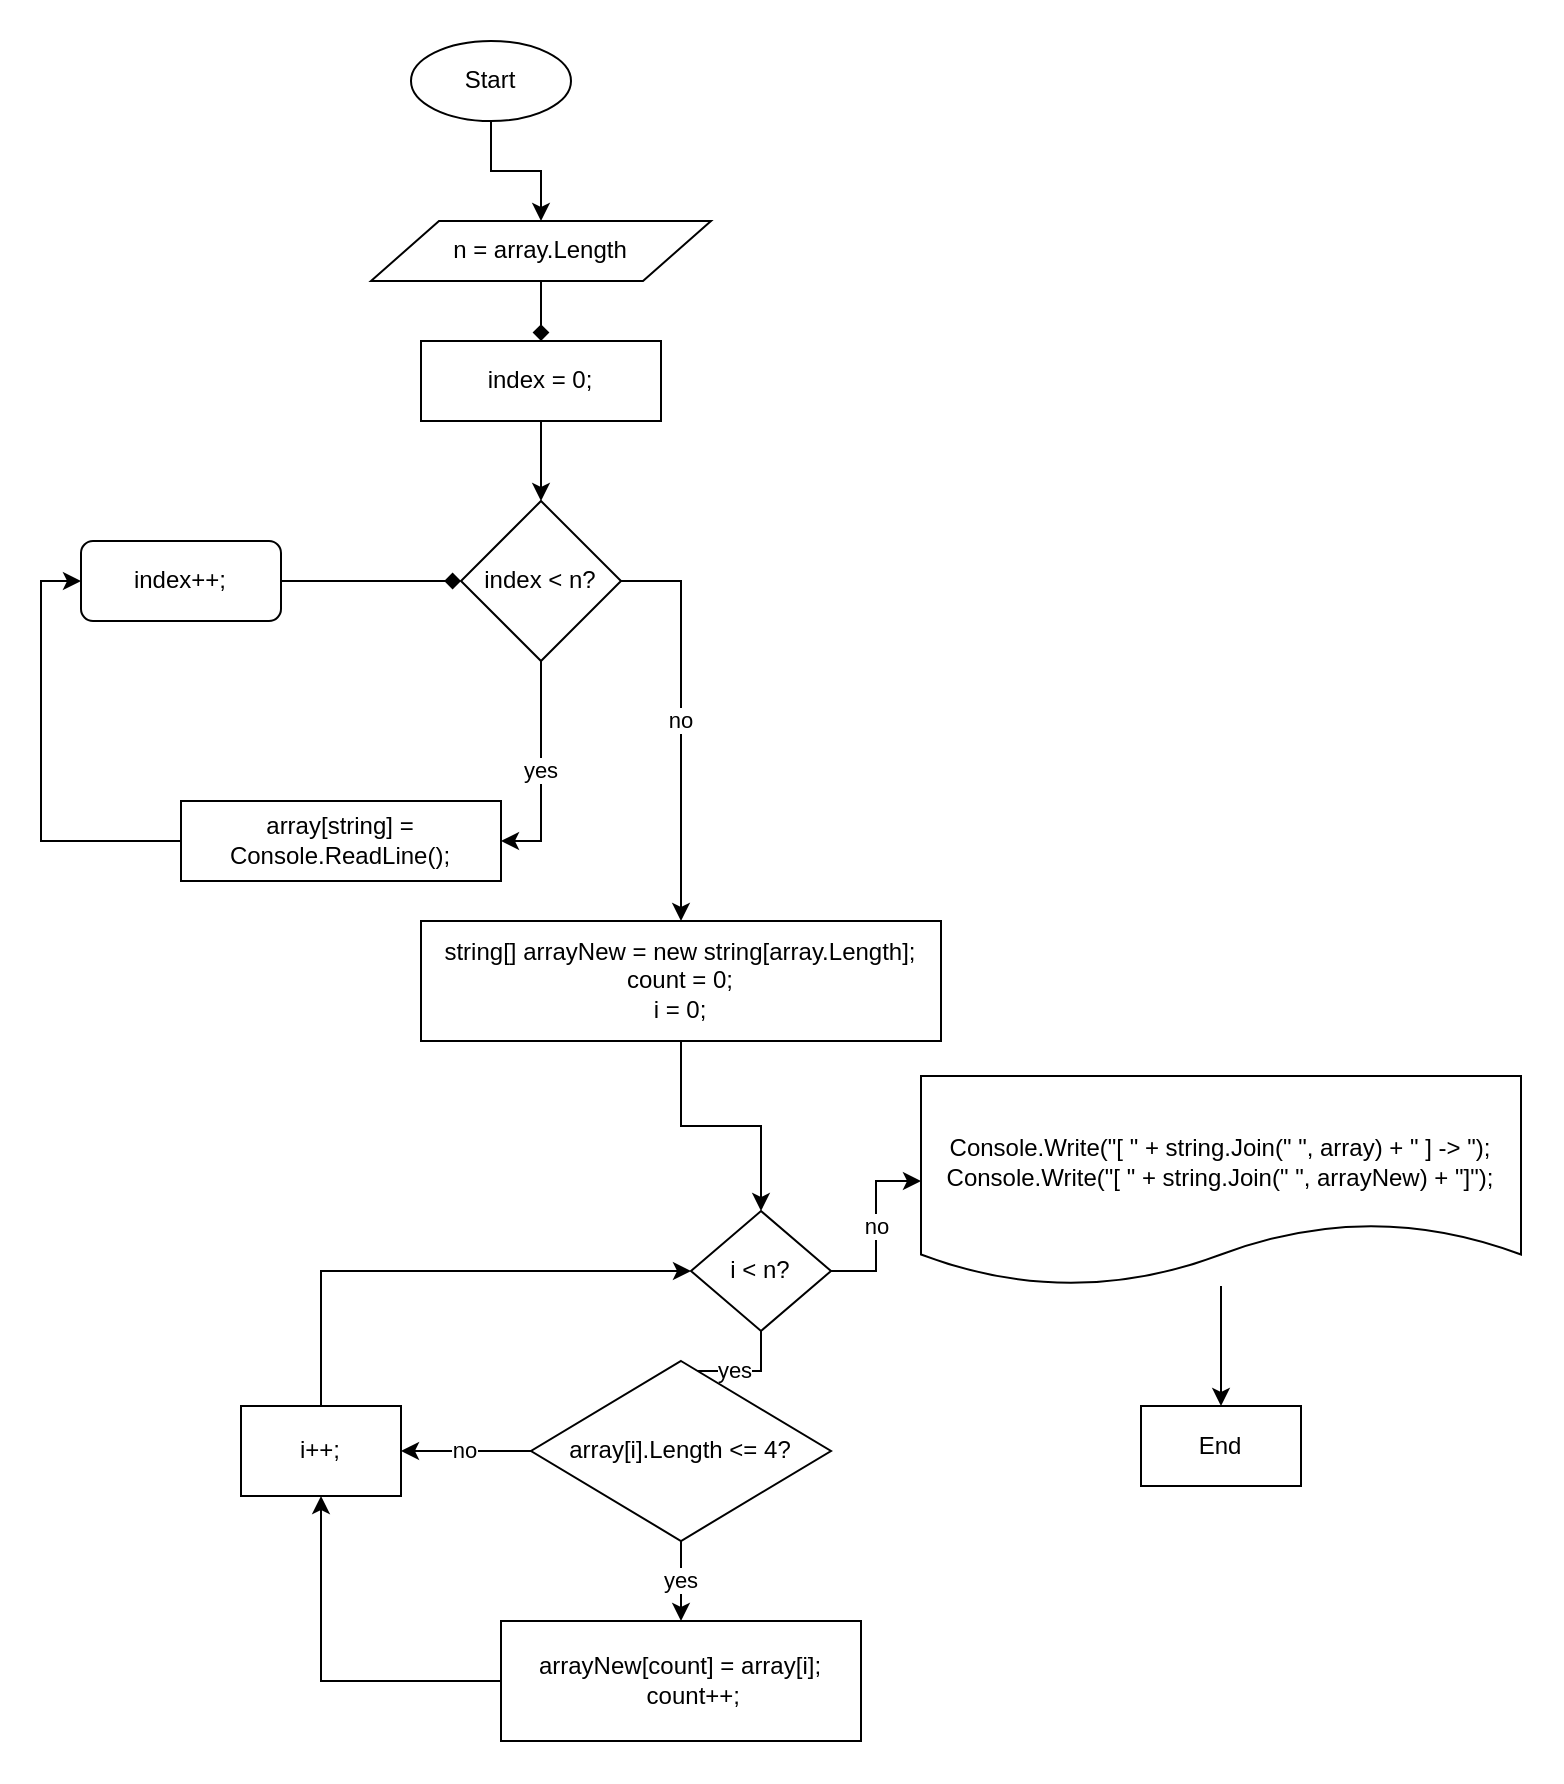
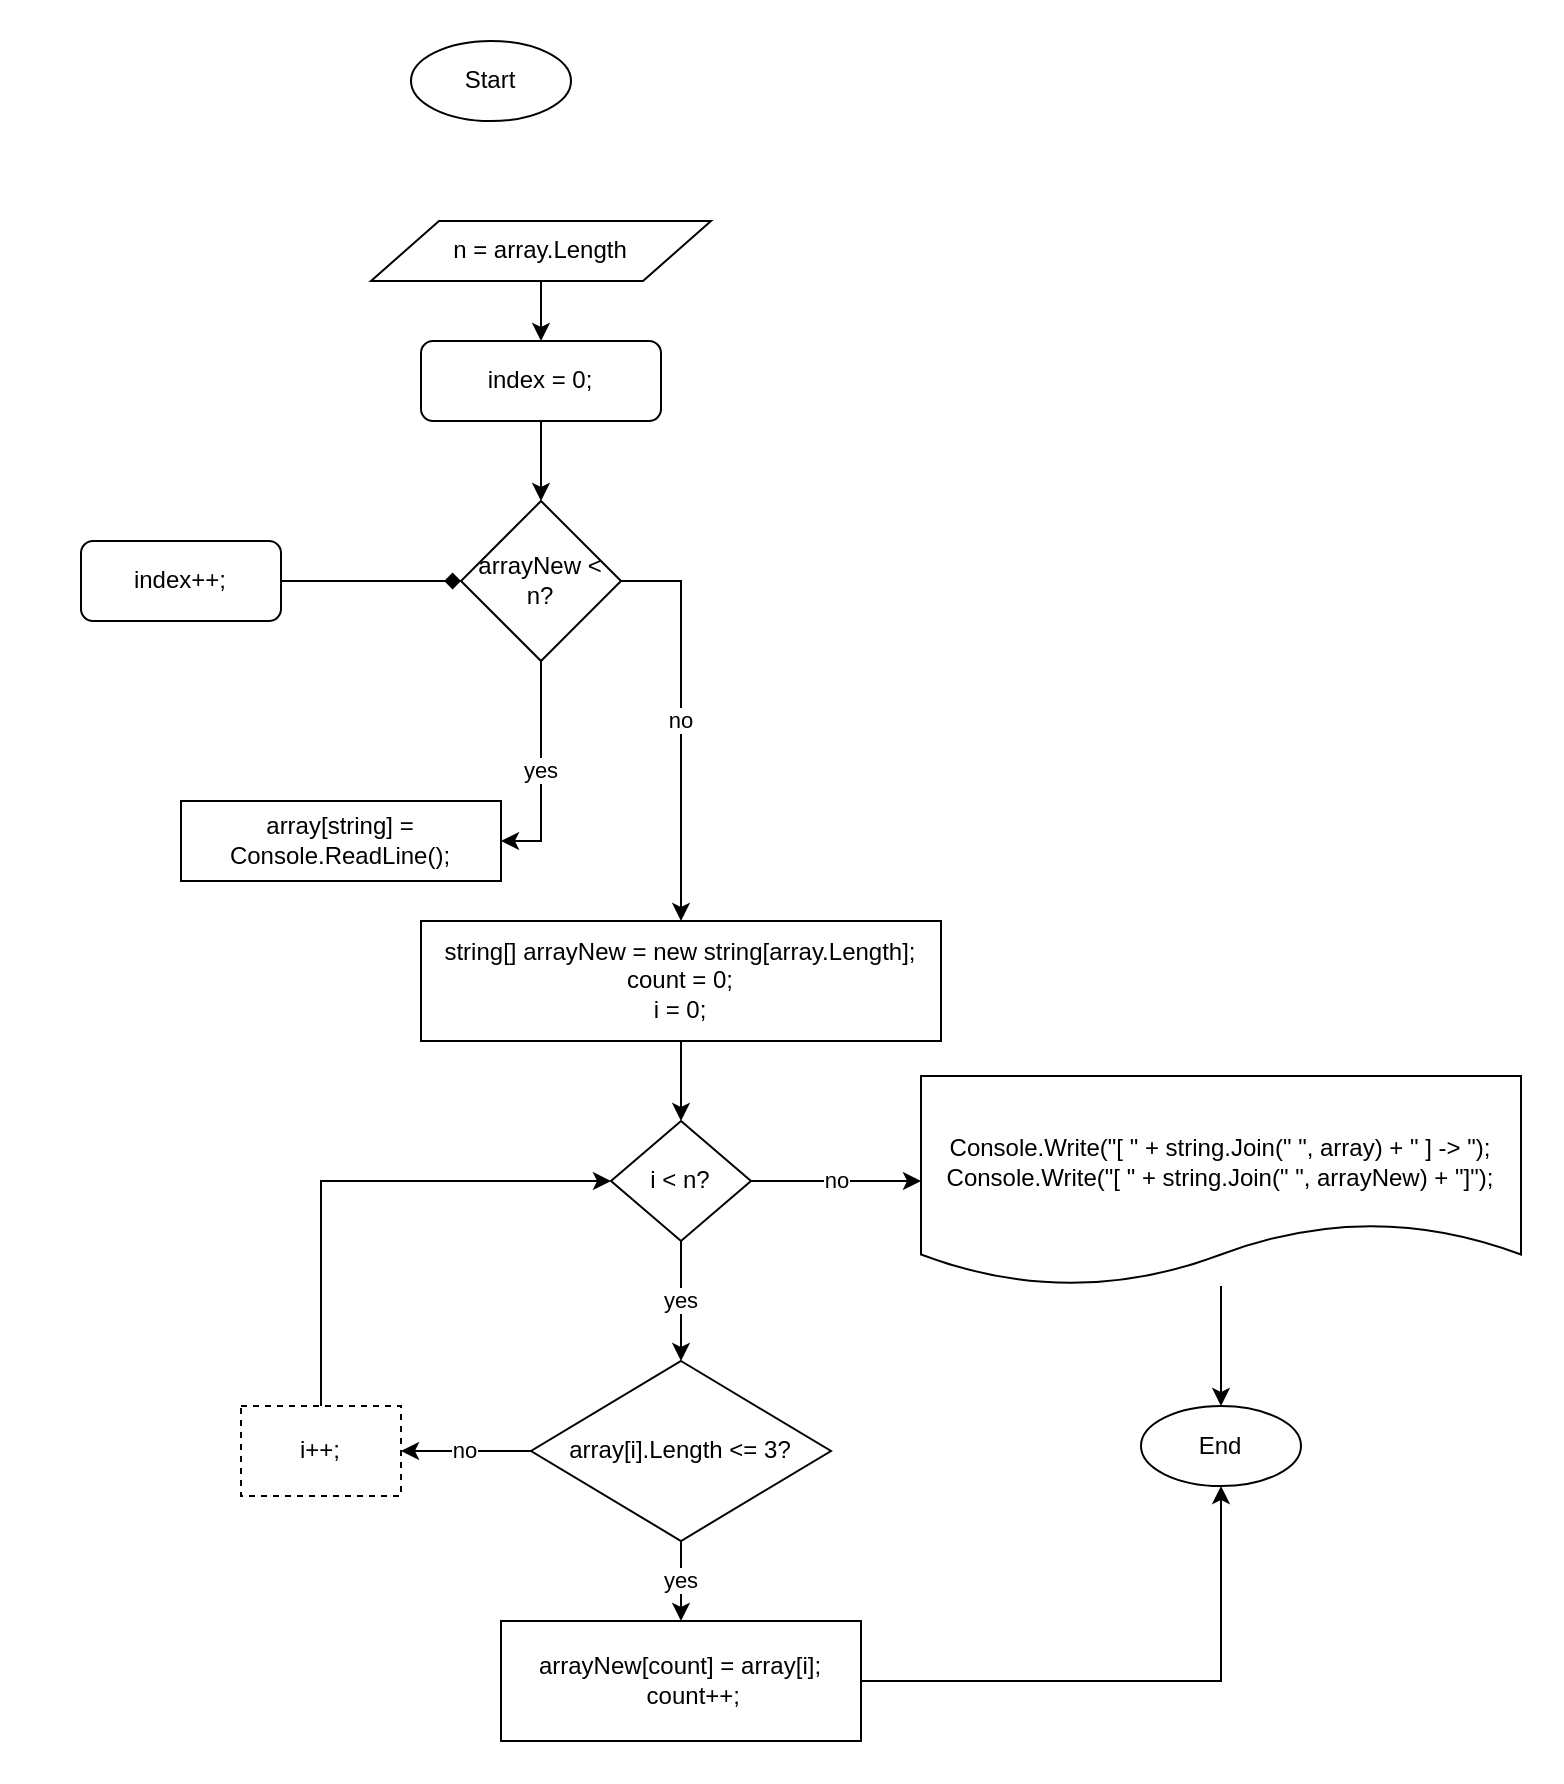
edge "Start" -> "n = array.Length": removed
edge "n = array.Length" -> "index = 0;": arrowhead diamond -> classic
node "index = 0;": shape rectangle -> rounded rectangle
node "index < n?": label "index < n?" -> "arrayNew < n?"
edge "array[string] = Console.ReadLine();" -> "index++;": removed
node "i < n?": moved (761, 1271) -> (681, 1181)
node "End": shape rectangle -> ellipse
node "i++;": style solid -> dashed
node "array[i].Length <= 4?": label "array[i].Length <= 4?" -> "array[i].Length <= 3?"
edge "arrayNew[count] = array[i]; count++;" -> "i++;": now "arrayNew[count] = array[i]; count++;" -> "End"
